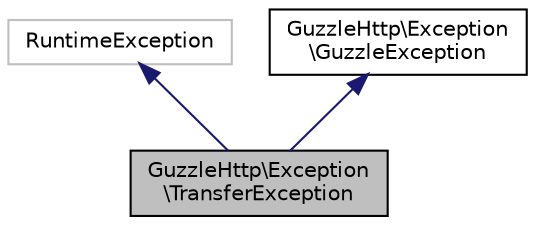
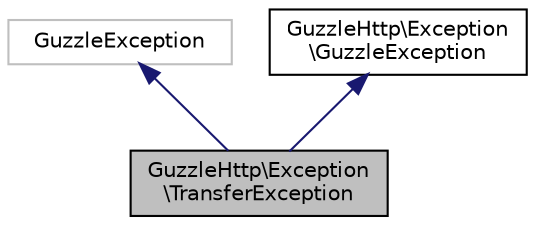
node "RuntimeException": label "RuntimeException" -> "GuzzleException"
